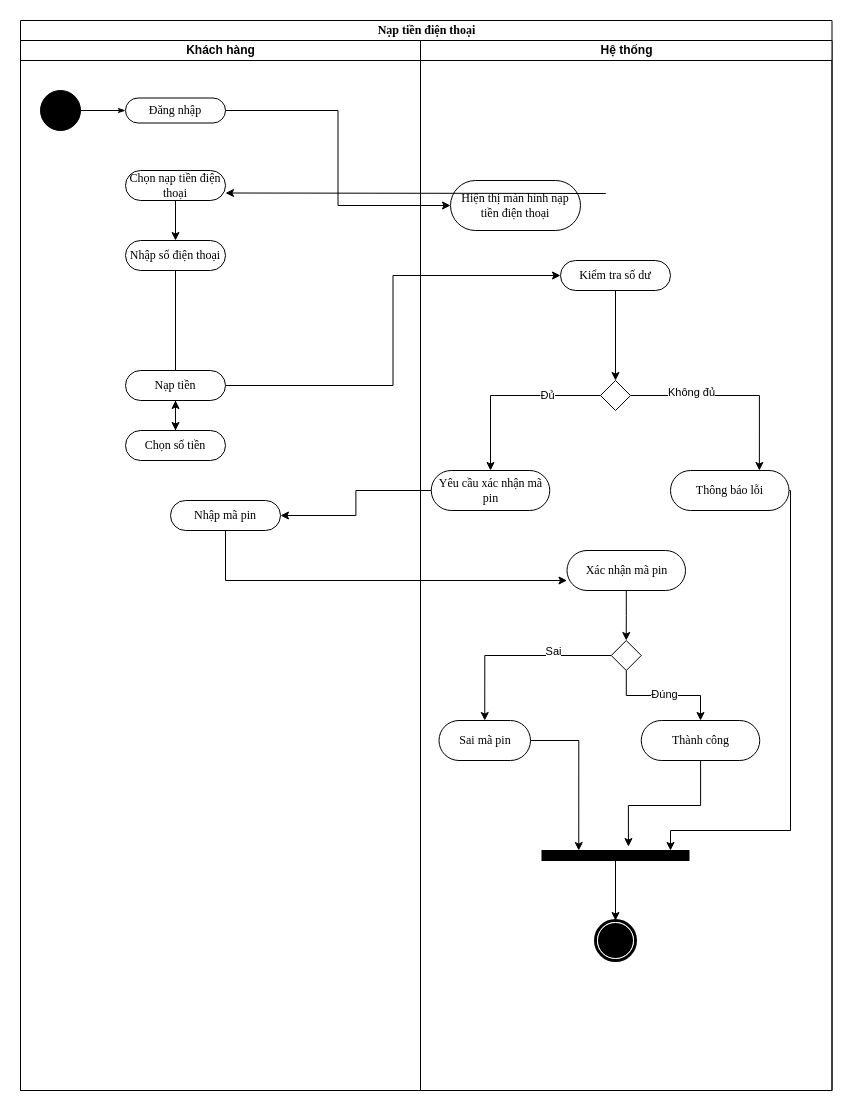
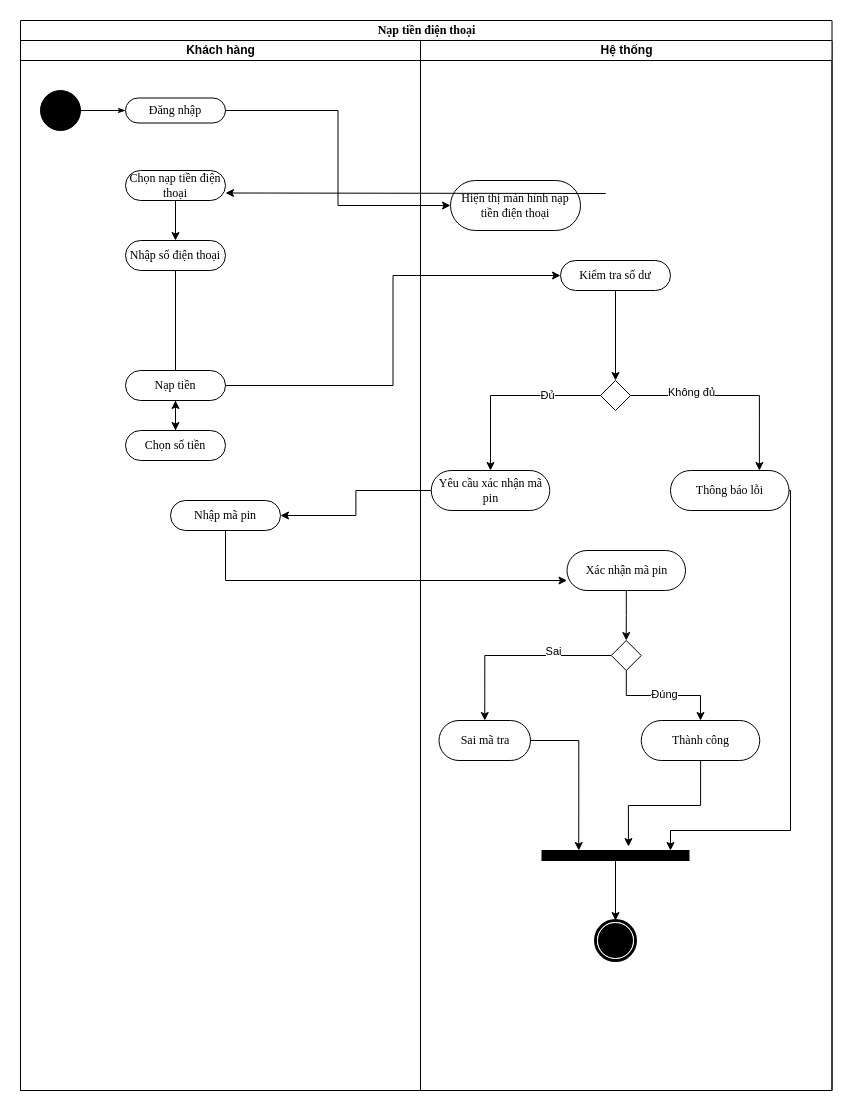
node "Sai mã pin": label "Sai mã pin" -> "Sai mã tra"
